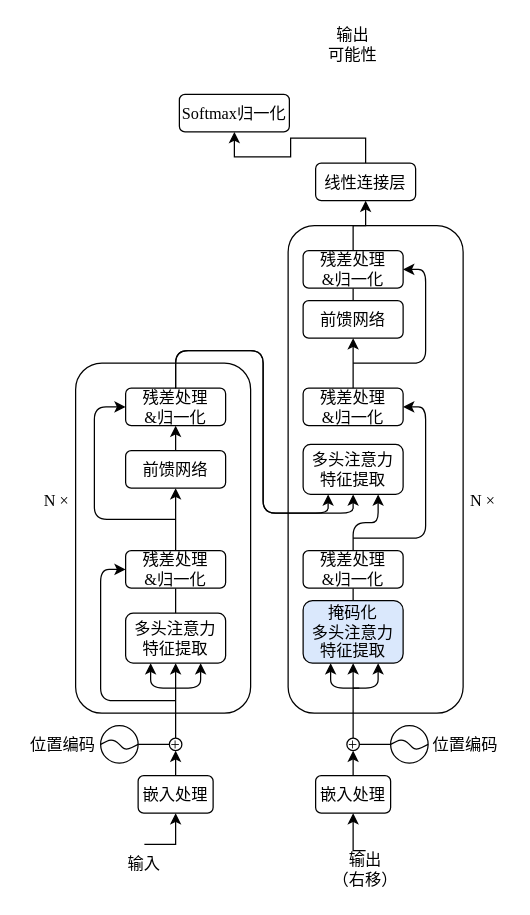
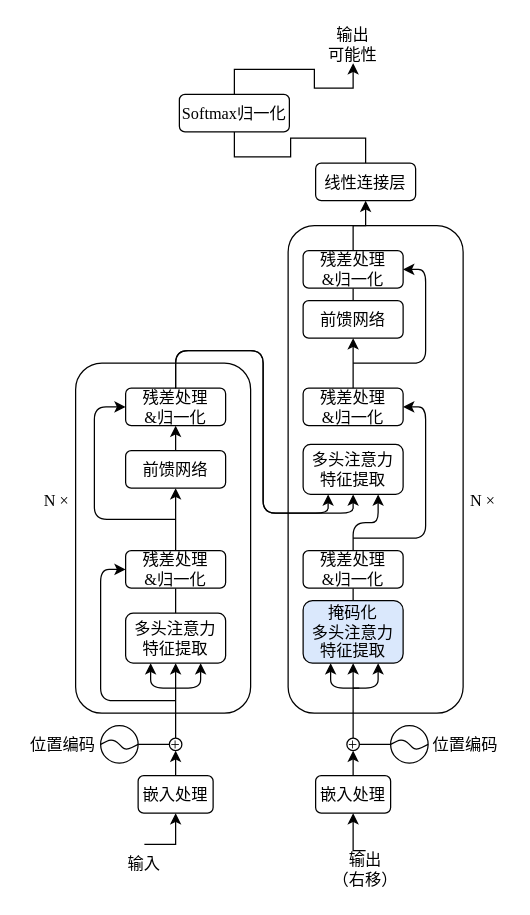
edge "Softmax归一化" -> "输出可能性": added
edge "线性连接层" -> "Softmax归一化": arrowhead classic -> none
